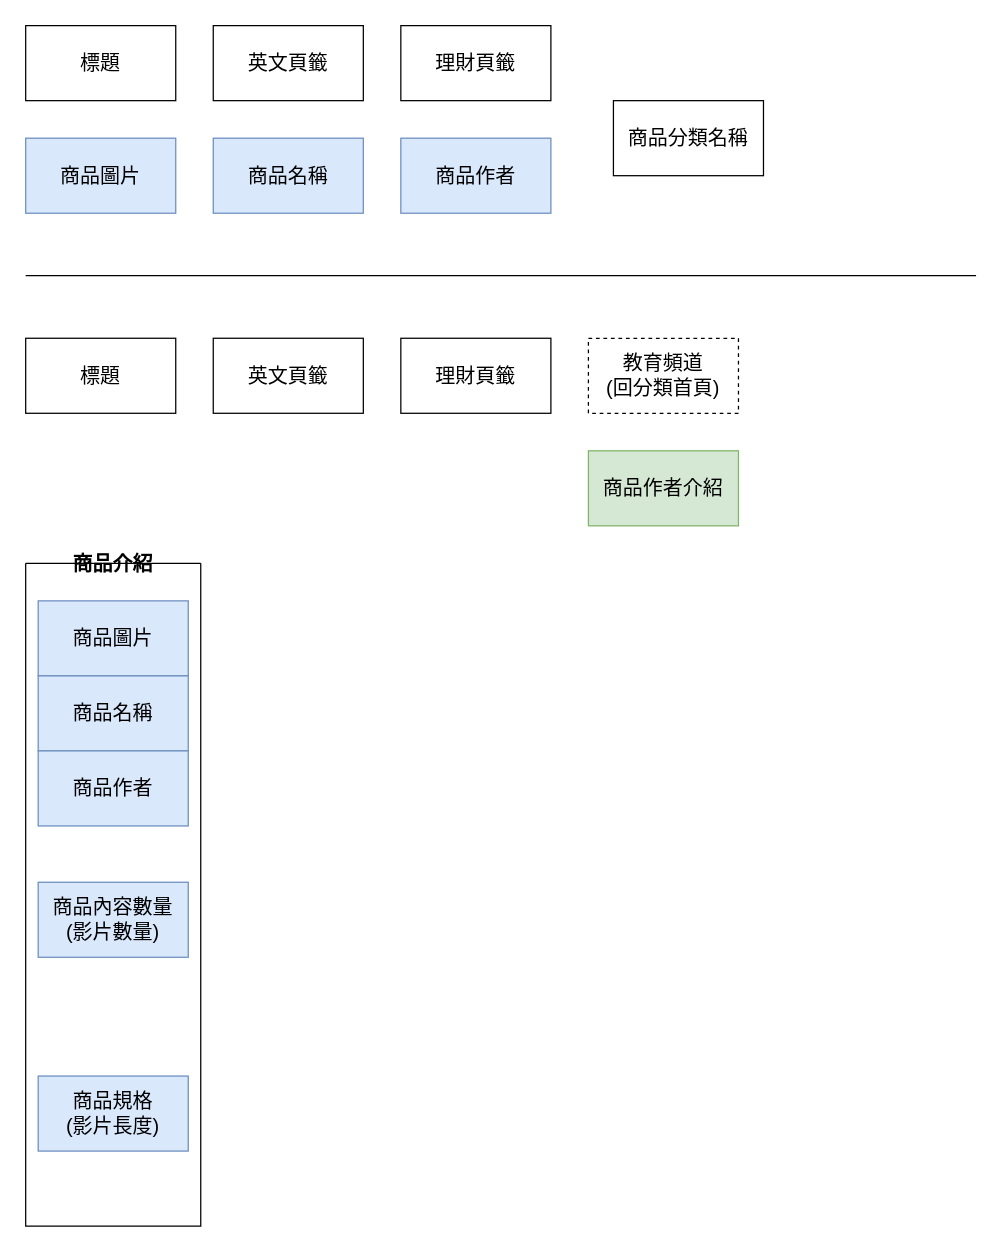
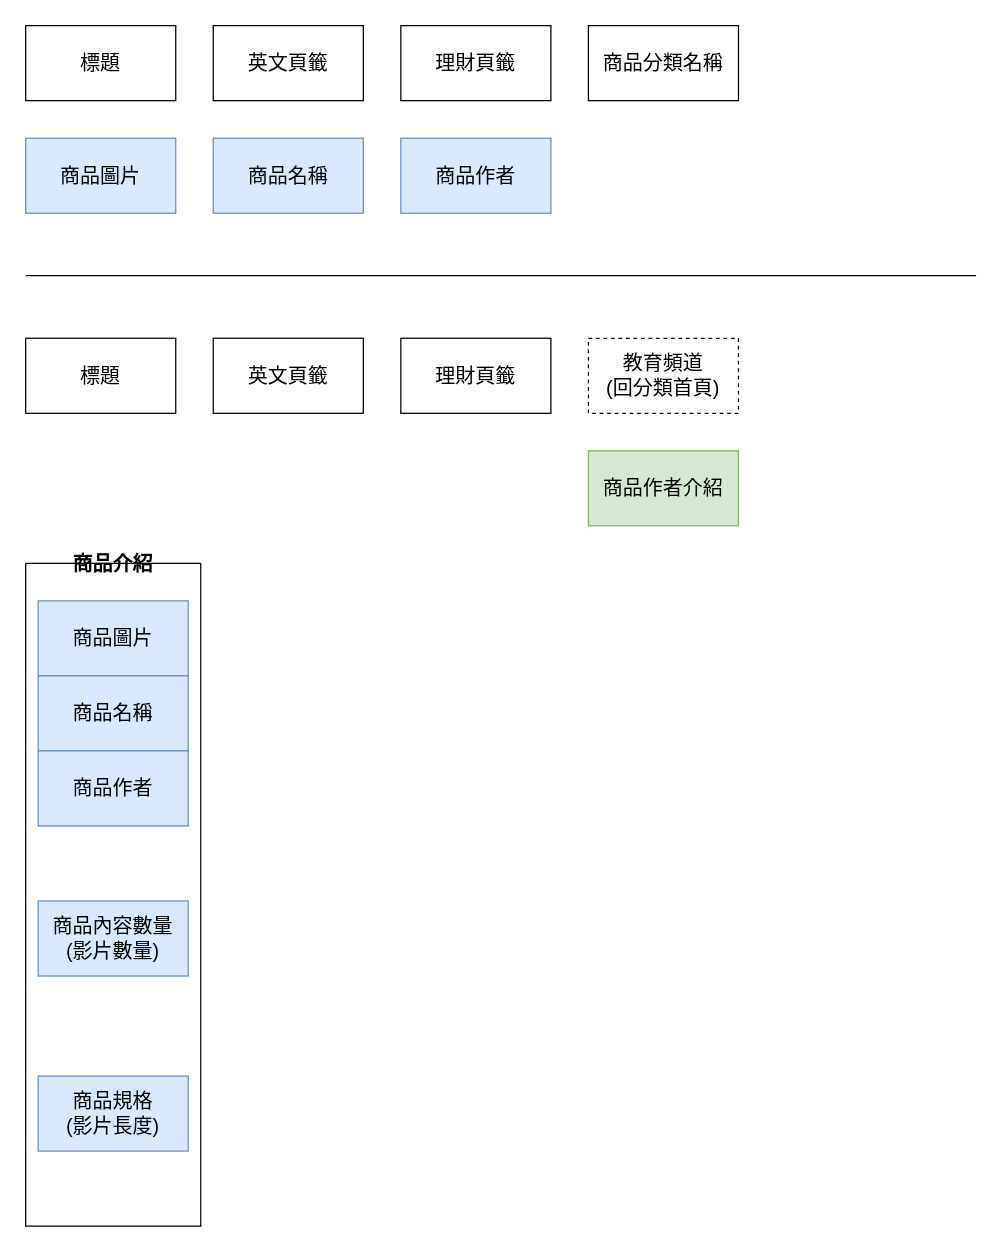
node "商品分類名稱": moved (688, 138) -> (663, 63)
node "商品內容數量 (影片數量)": moved (113, 919) -> (113, 938)
